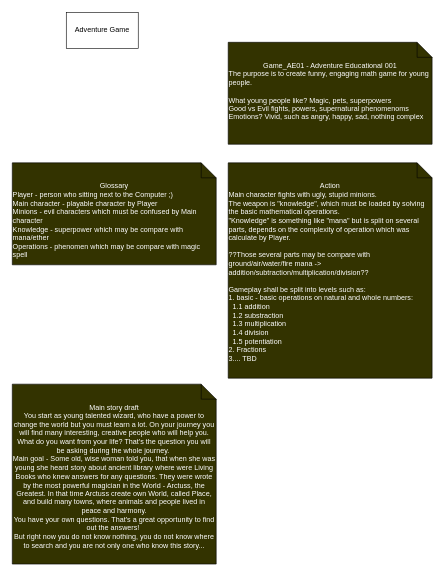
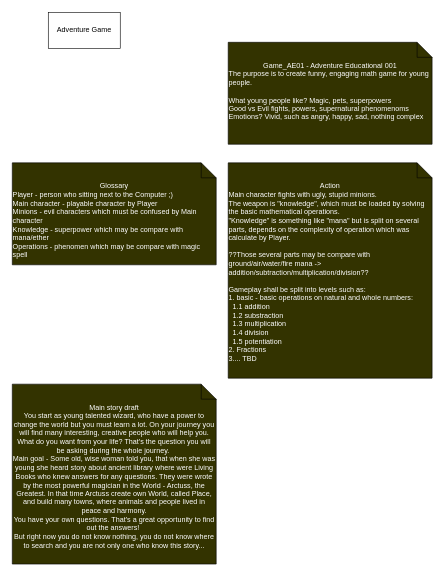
node "Adventure Game": moved (102, 30) -> (84, 30)
